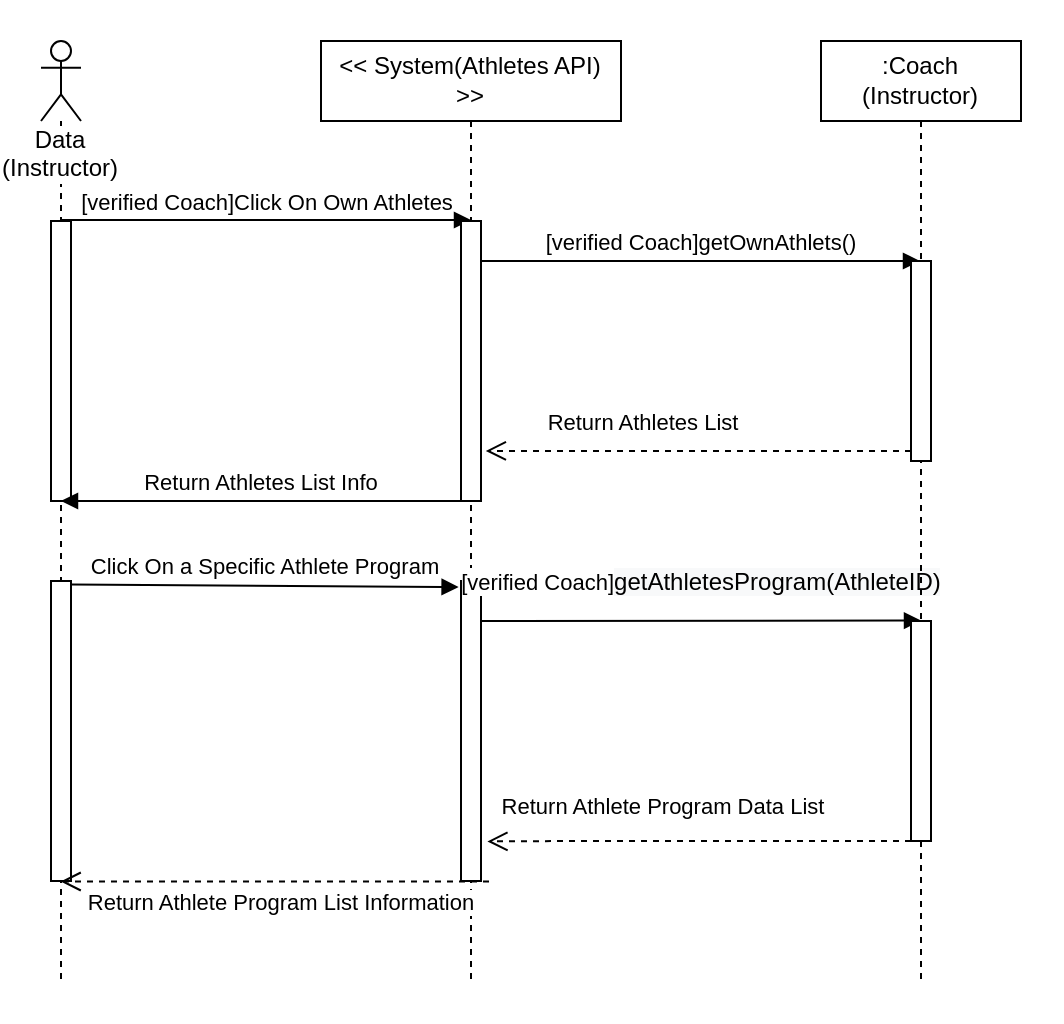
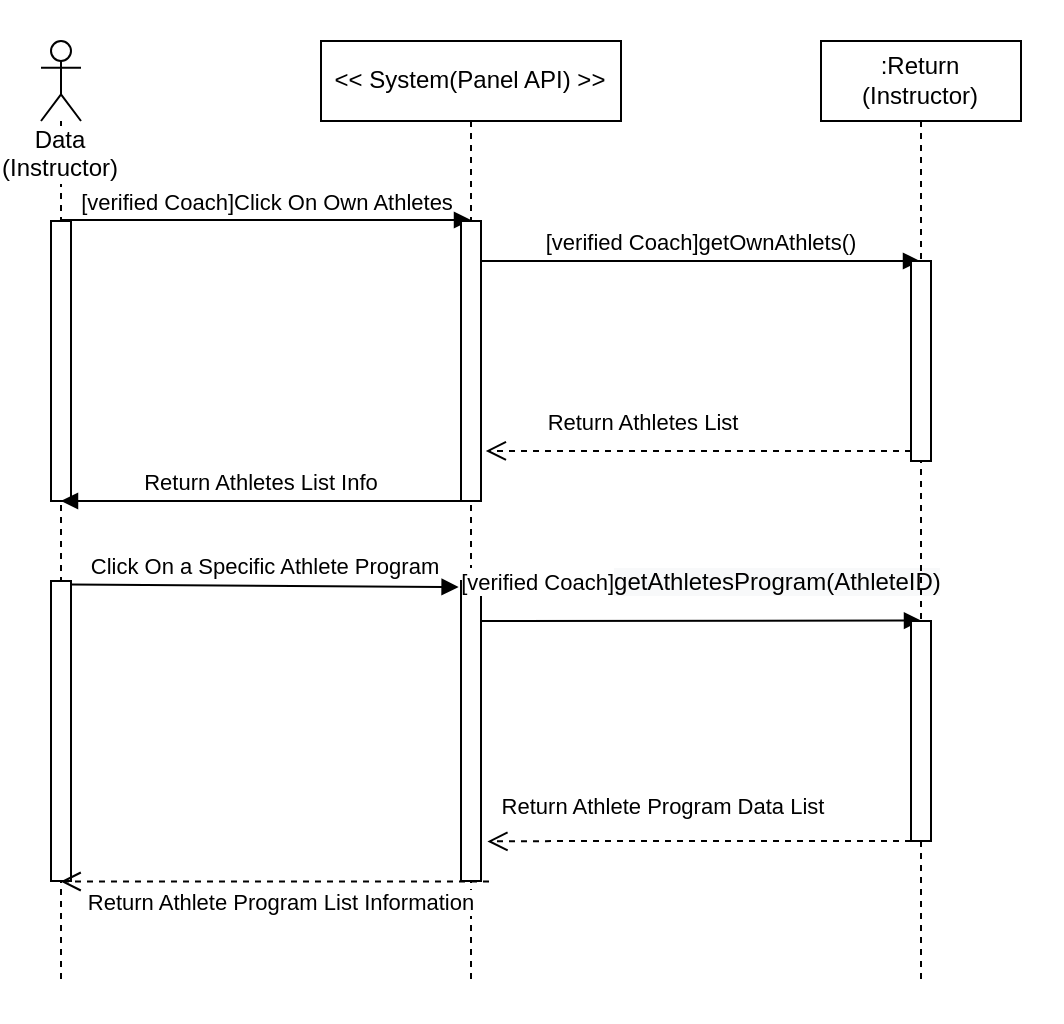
node "<< System(Athletes API) >>": label "<< System(Athletes API) >>" -> "<< System(Panel API) >>"
node ":Coach (Instructor)": label ":Coach (Instructor)" -> ":Return (Instructor)"
